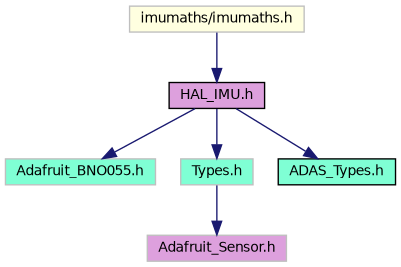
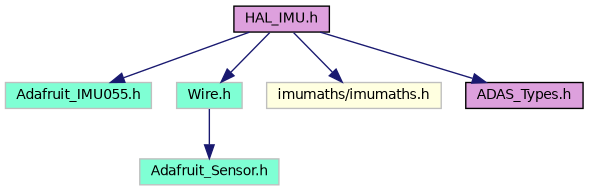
edge "imumaths/imumaths.h" -> "HAL_IMU.h": reversed
node "Adafruit_BNO055.h": label "Adafruit_BNO055.h" -> "Adafruit_IMU055.h"
node "Types.h": label "Types.h" -> "Wire.h"
node "ADAS_Types.h": fillcolor aquamarine -> plum
node "Adafruit_Sensor.h": fillcolor plum -> aquamarine
